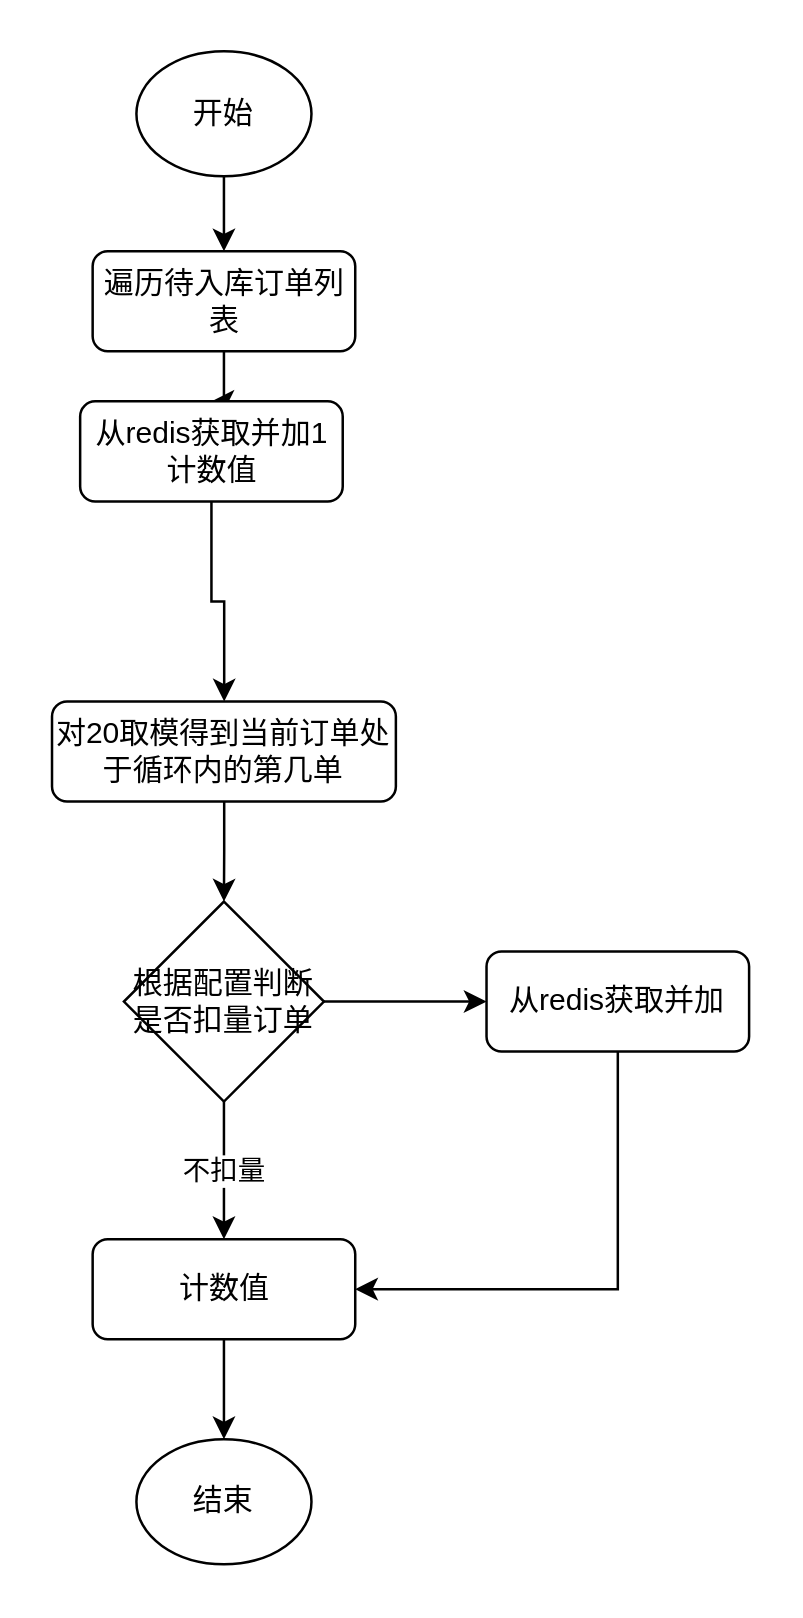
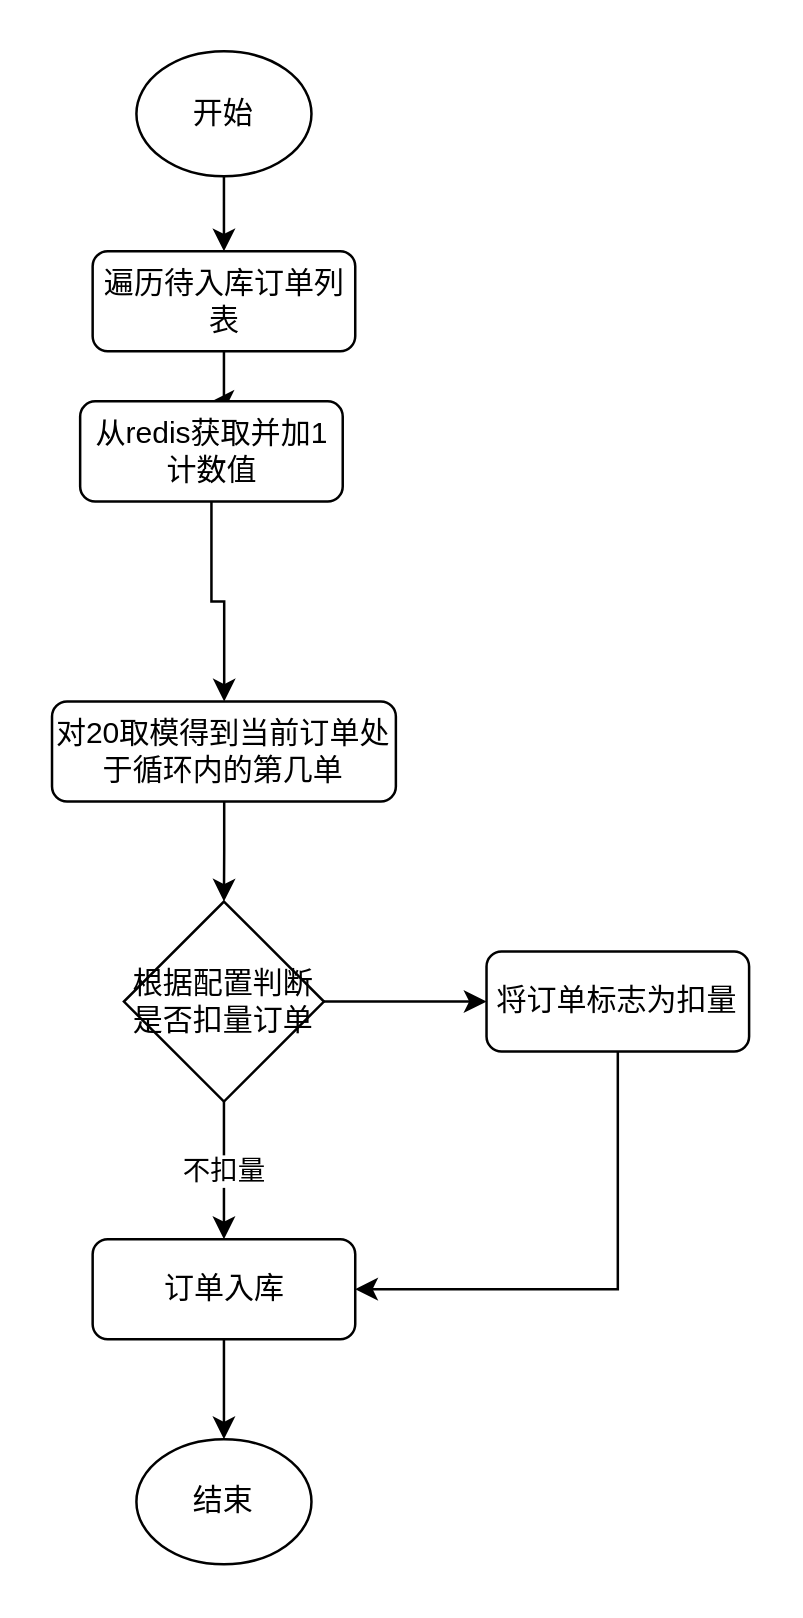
node "从redis获取并加": label "从redis获取并加" -> "将订单标志为扣量"
node "计数值": label "计数值" -> "订单入库"
